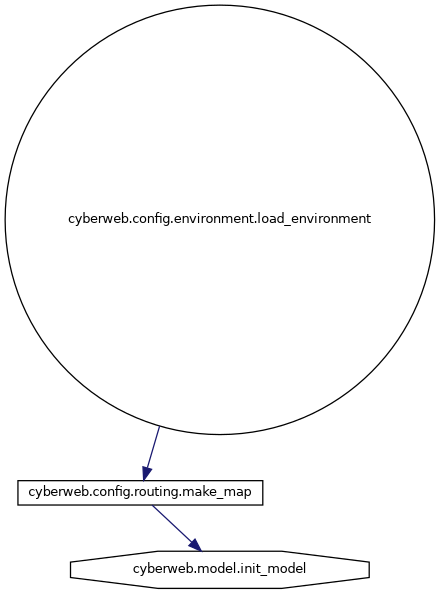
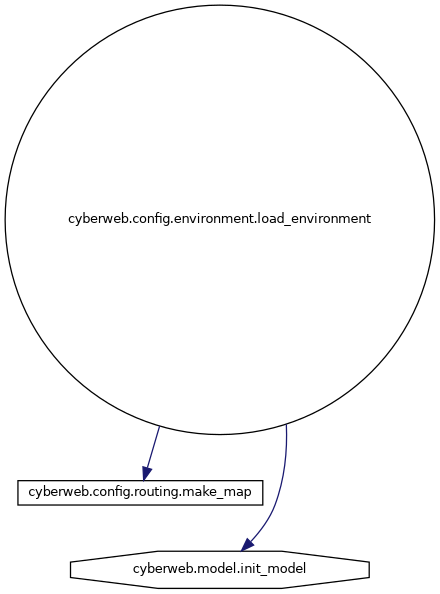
edge "cyberweb.config.routing.make_map" -> "cyberweb.model.init_model": now "cyberweb.config.environment.load_environment" -> "cyberweb.model.init_model"
